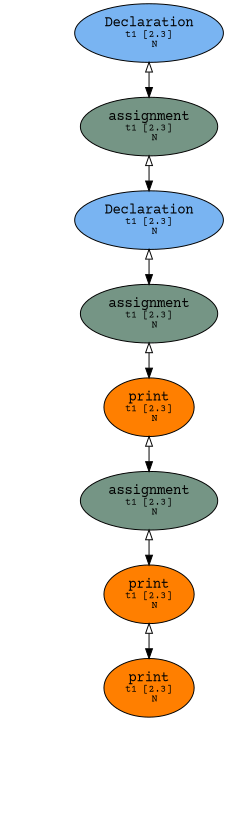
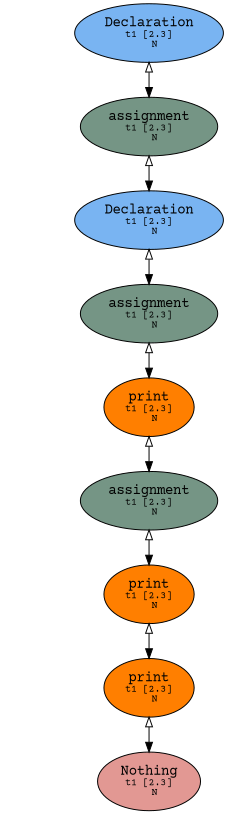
node "Nothing": added
